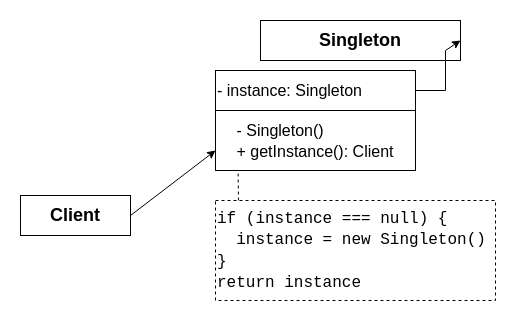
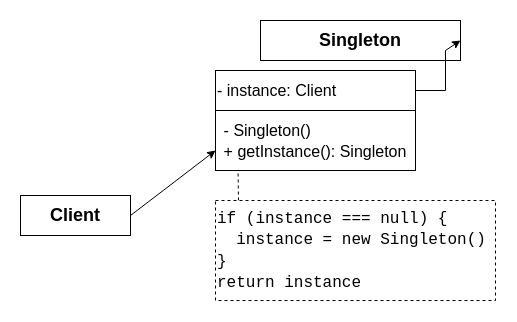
node "- instance: Singleton": label "- instance: Singleton" -> "- instance: Client"
node "- Singleton() + getInstance(): Client": label "- Singleton() + getInstance(): Client" -> "- Singleton() + getInstance(): Singleton"
